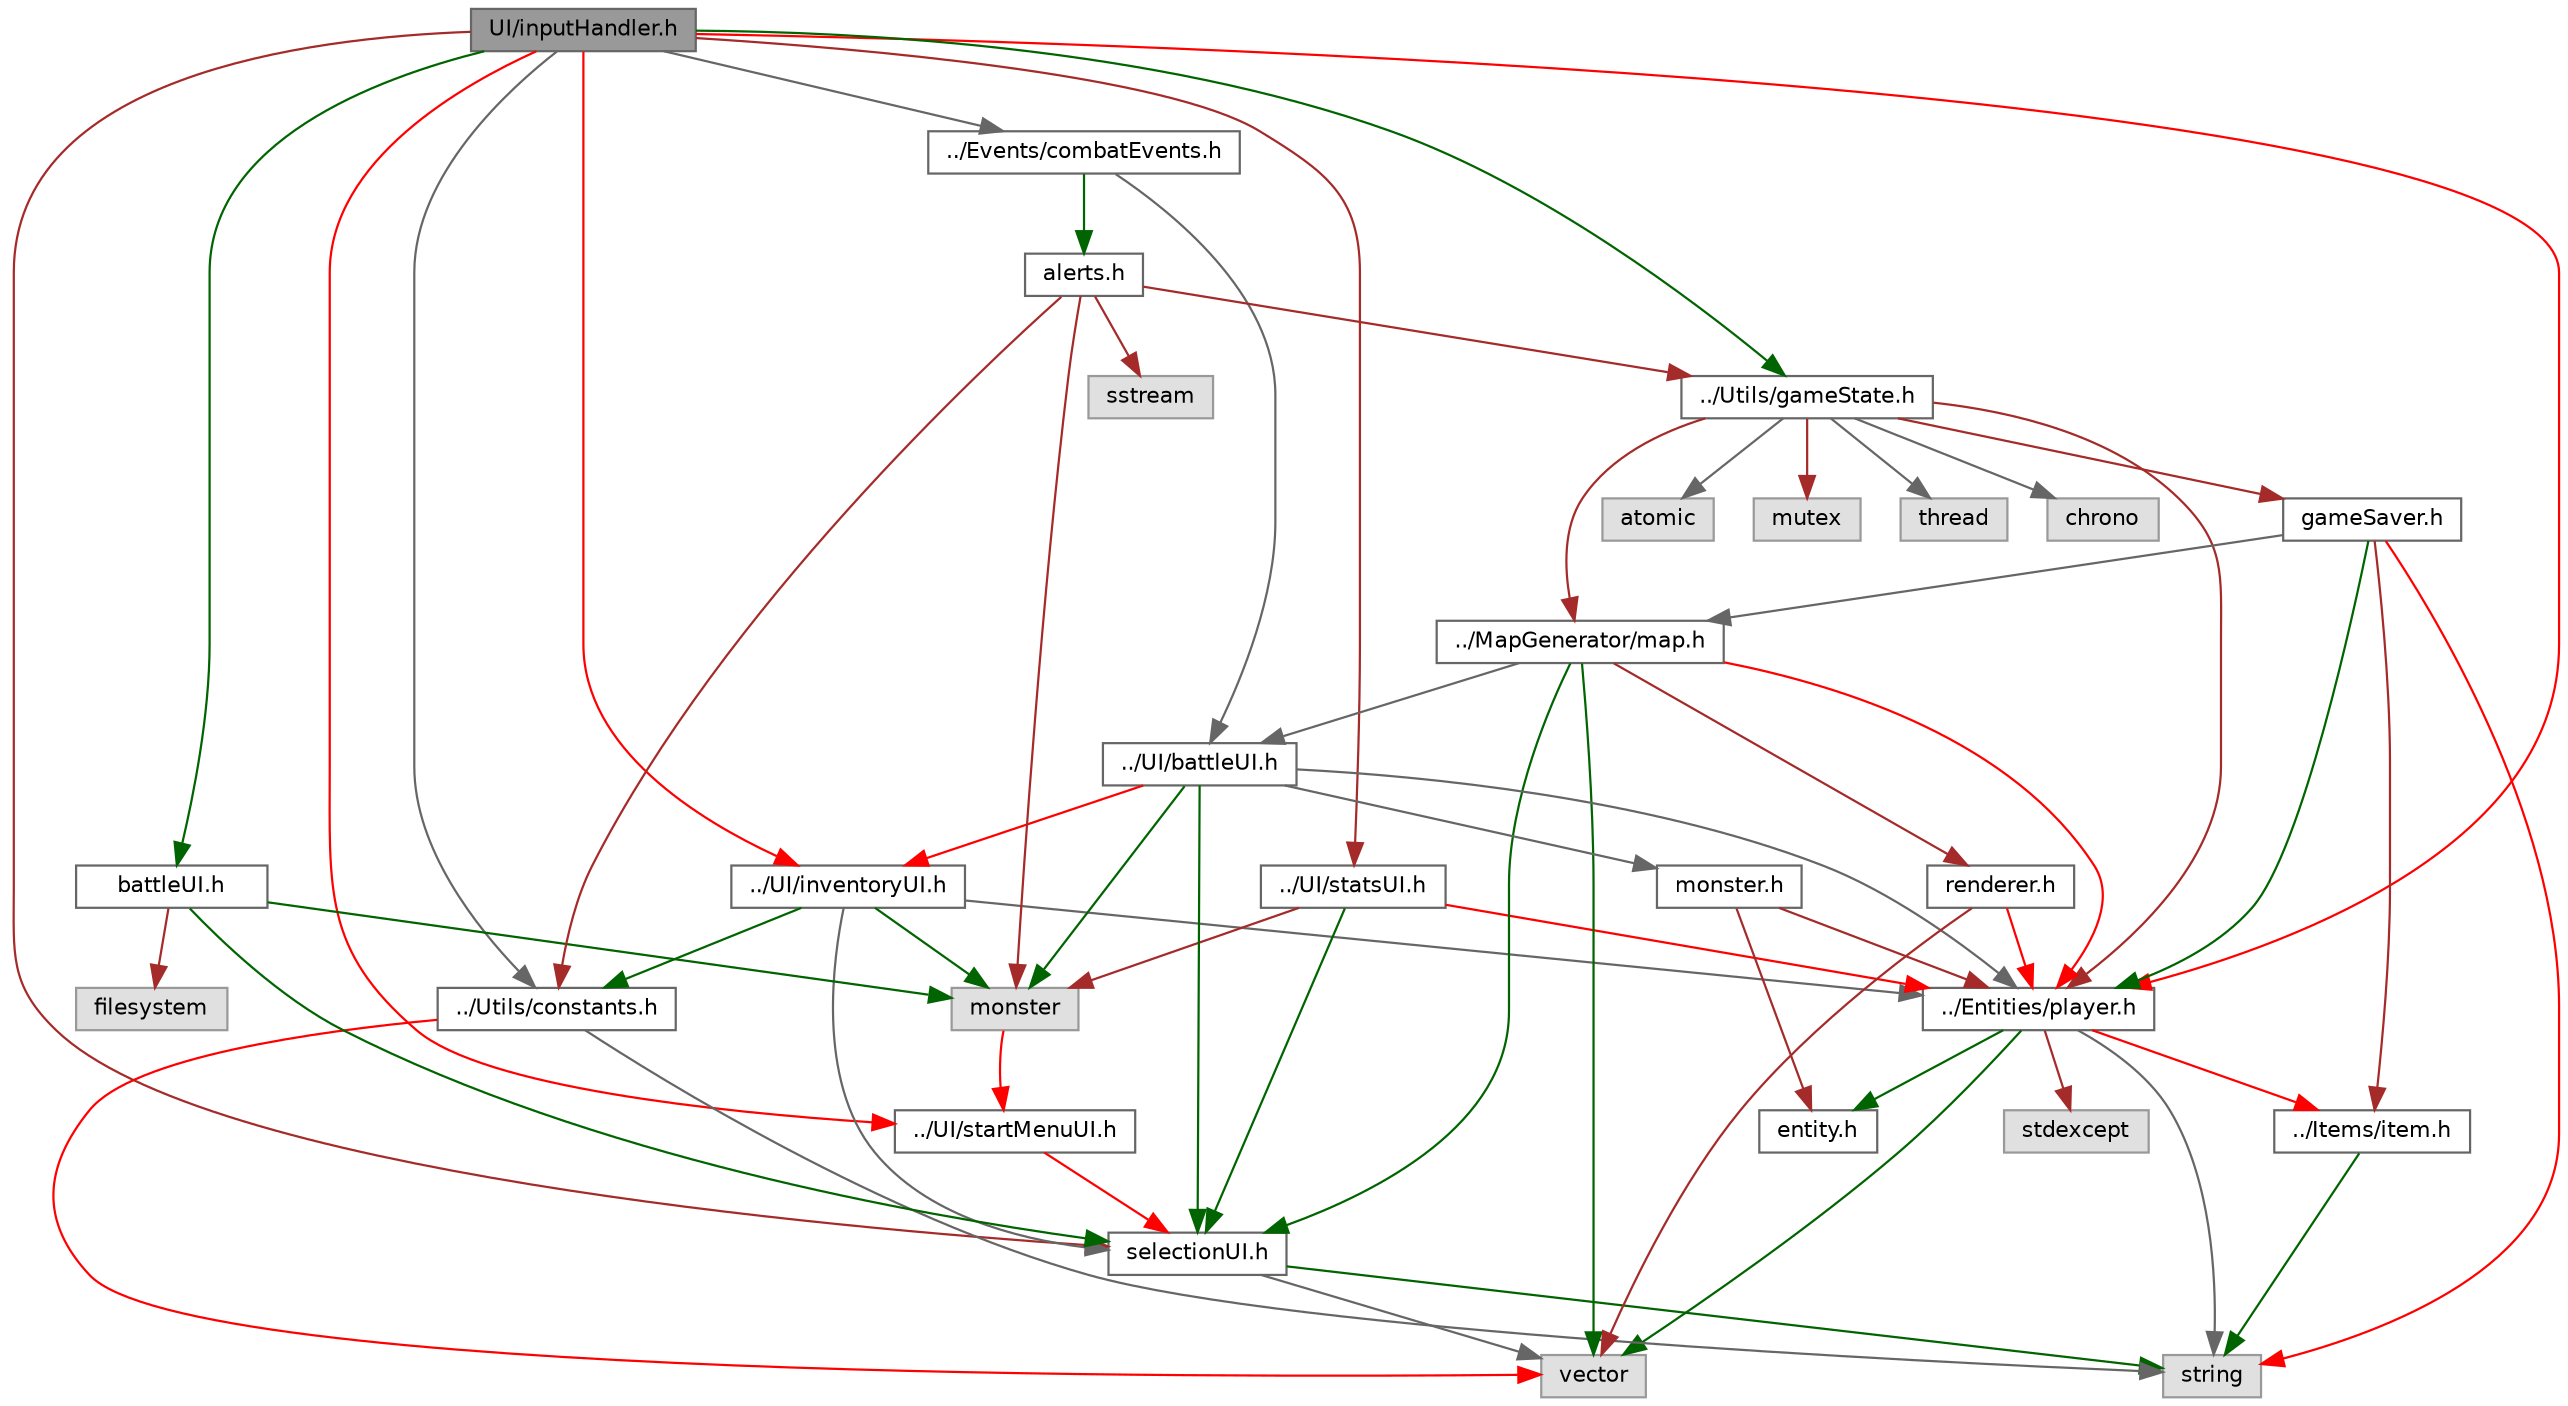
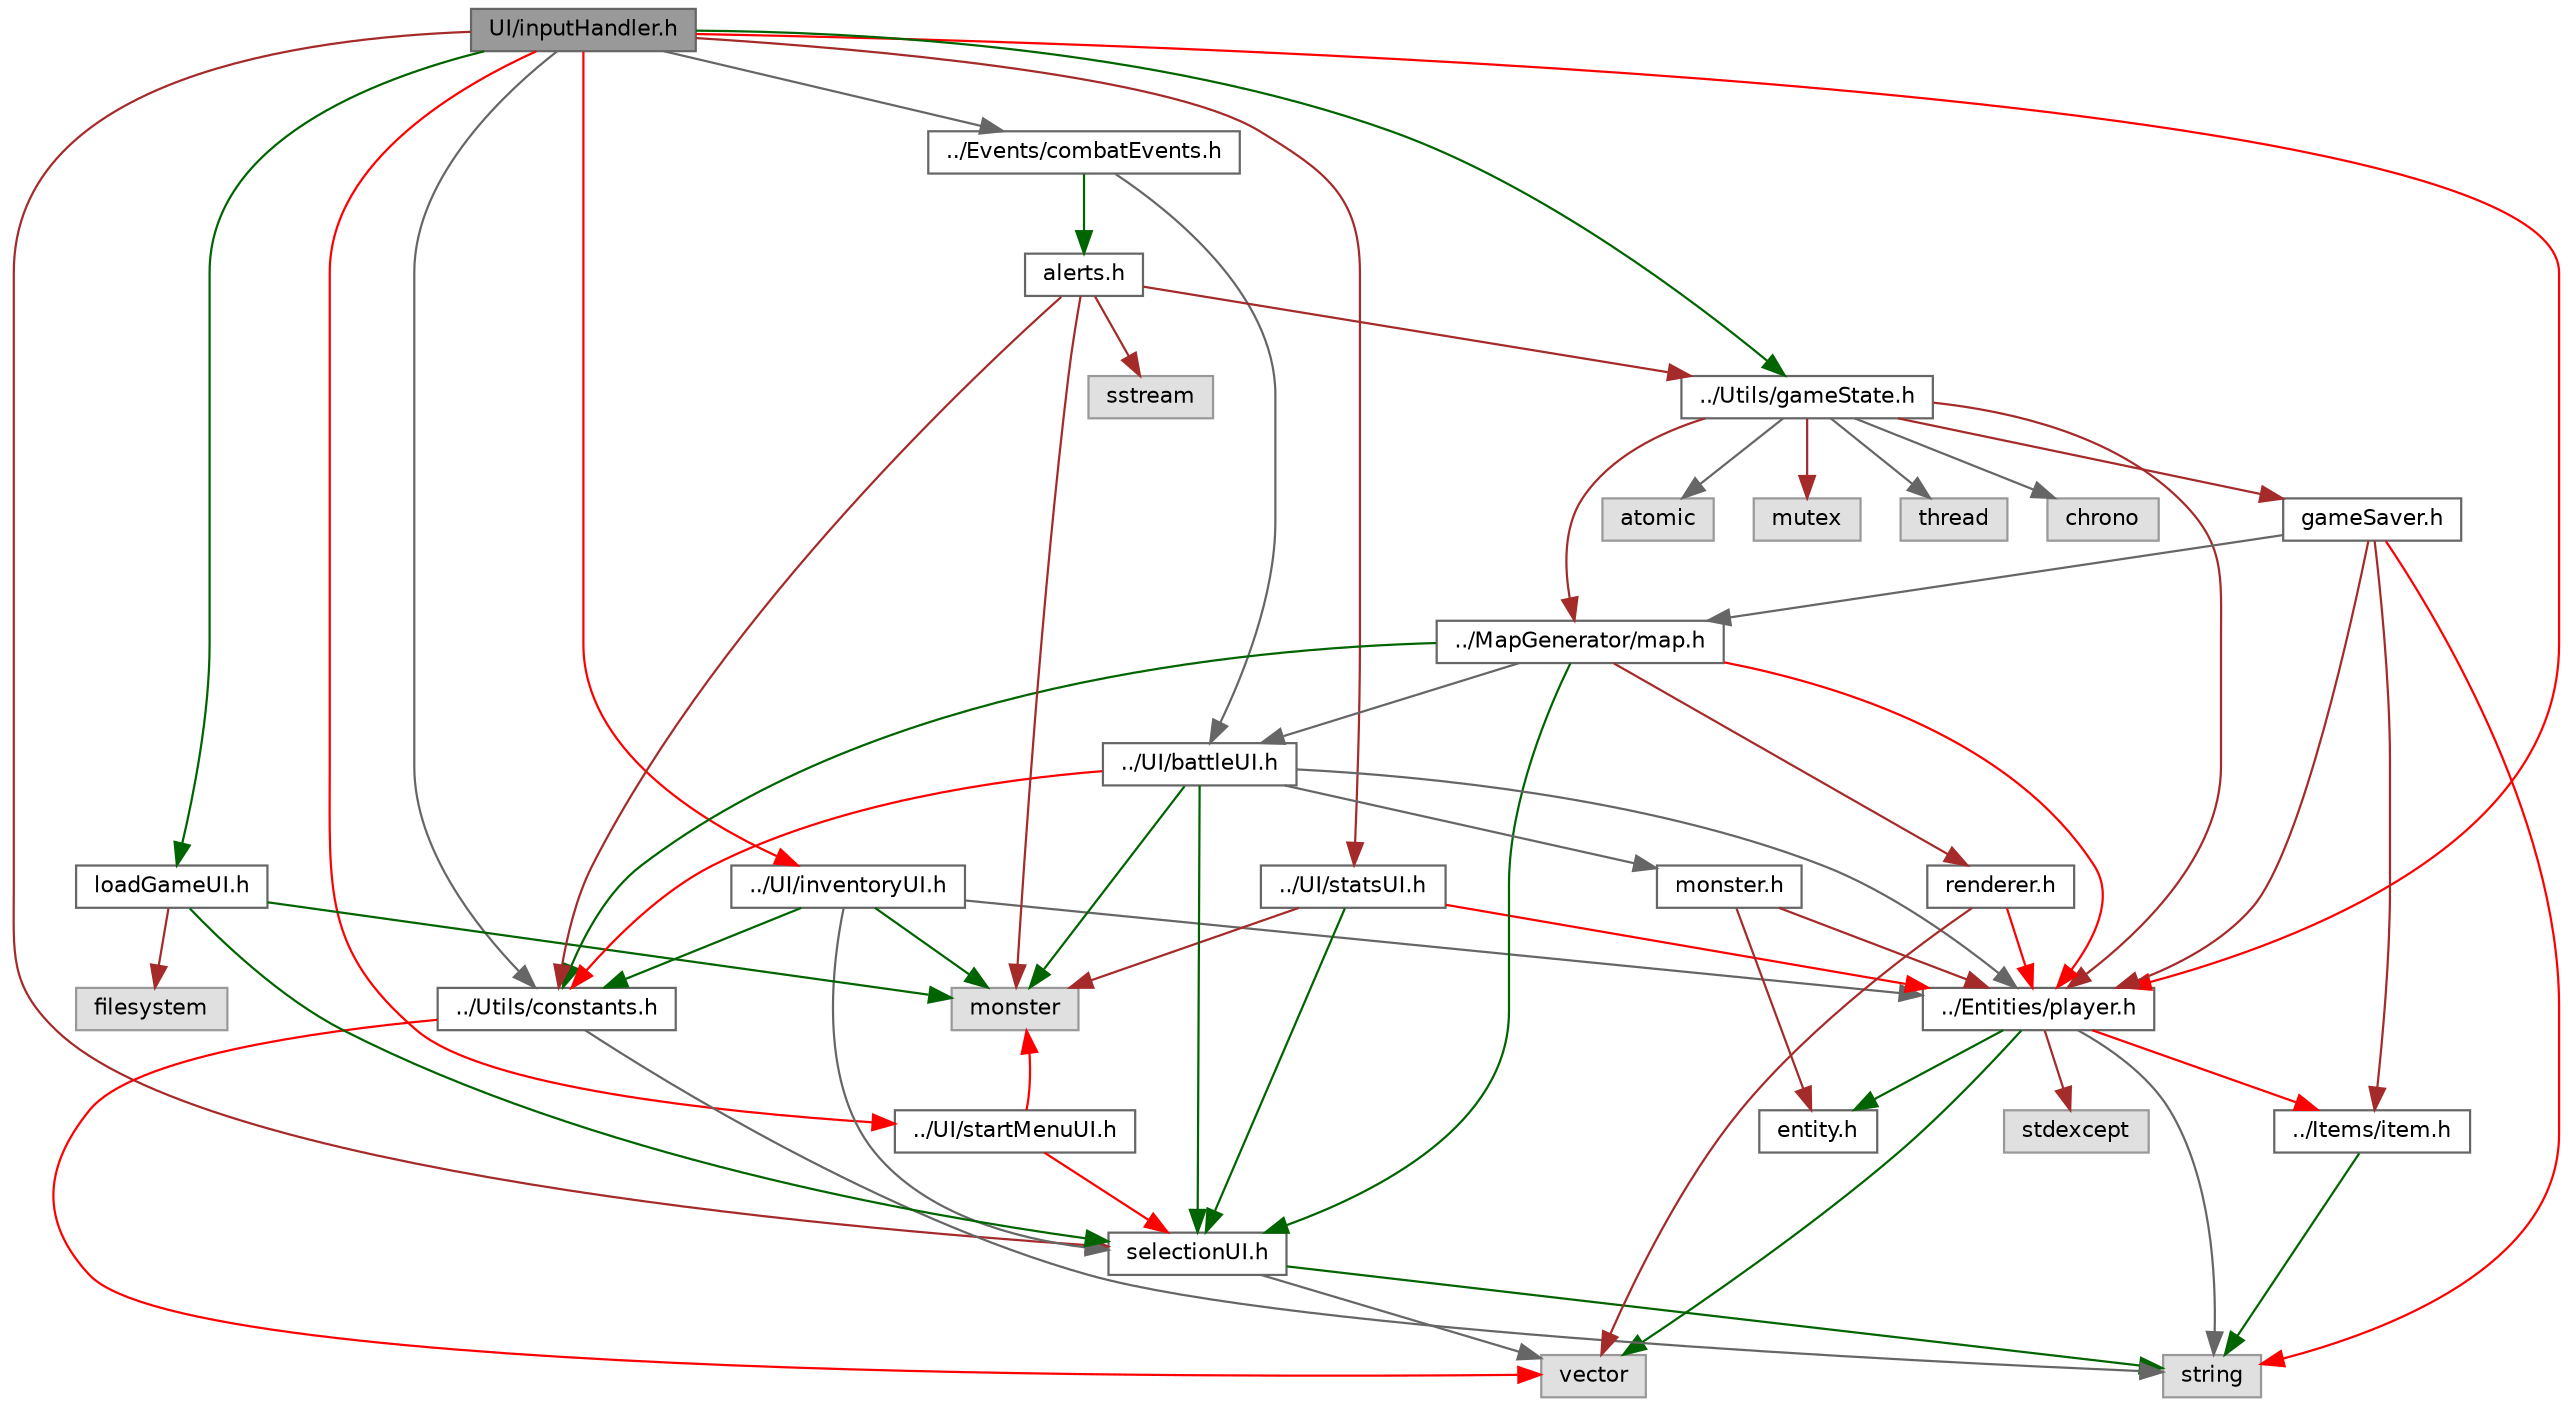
edge "gameSaver.h" -> "../Entities/player.h": color darkgreen -> brown
edge "../UI/battleUI.h" -> "../UI/inventoryUI.h": now "../UI/battleUI.h" -> "../Utils/constants.h"
node "battleUI.h": label "battleUI.h" -> "loadGameUI.h"
edge "../MapGenerator/map.h" -> "vector": now "../MapGenerator/map.h" -> "../Utils/constants.h"
edge "monster" -> "../UI/startMenuUI.h": reversed
